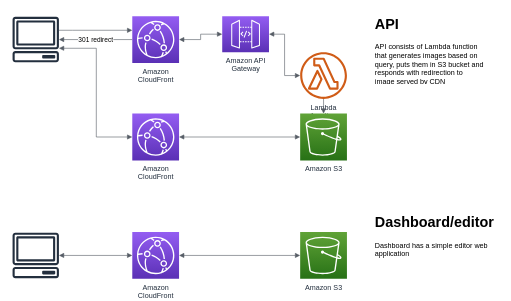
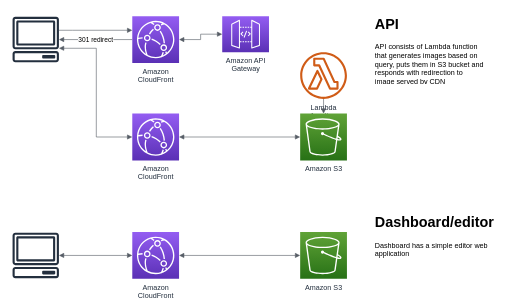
edge "Amazon API Gateway" -- "Lambda function": removed
